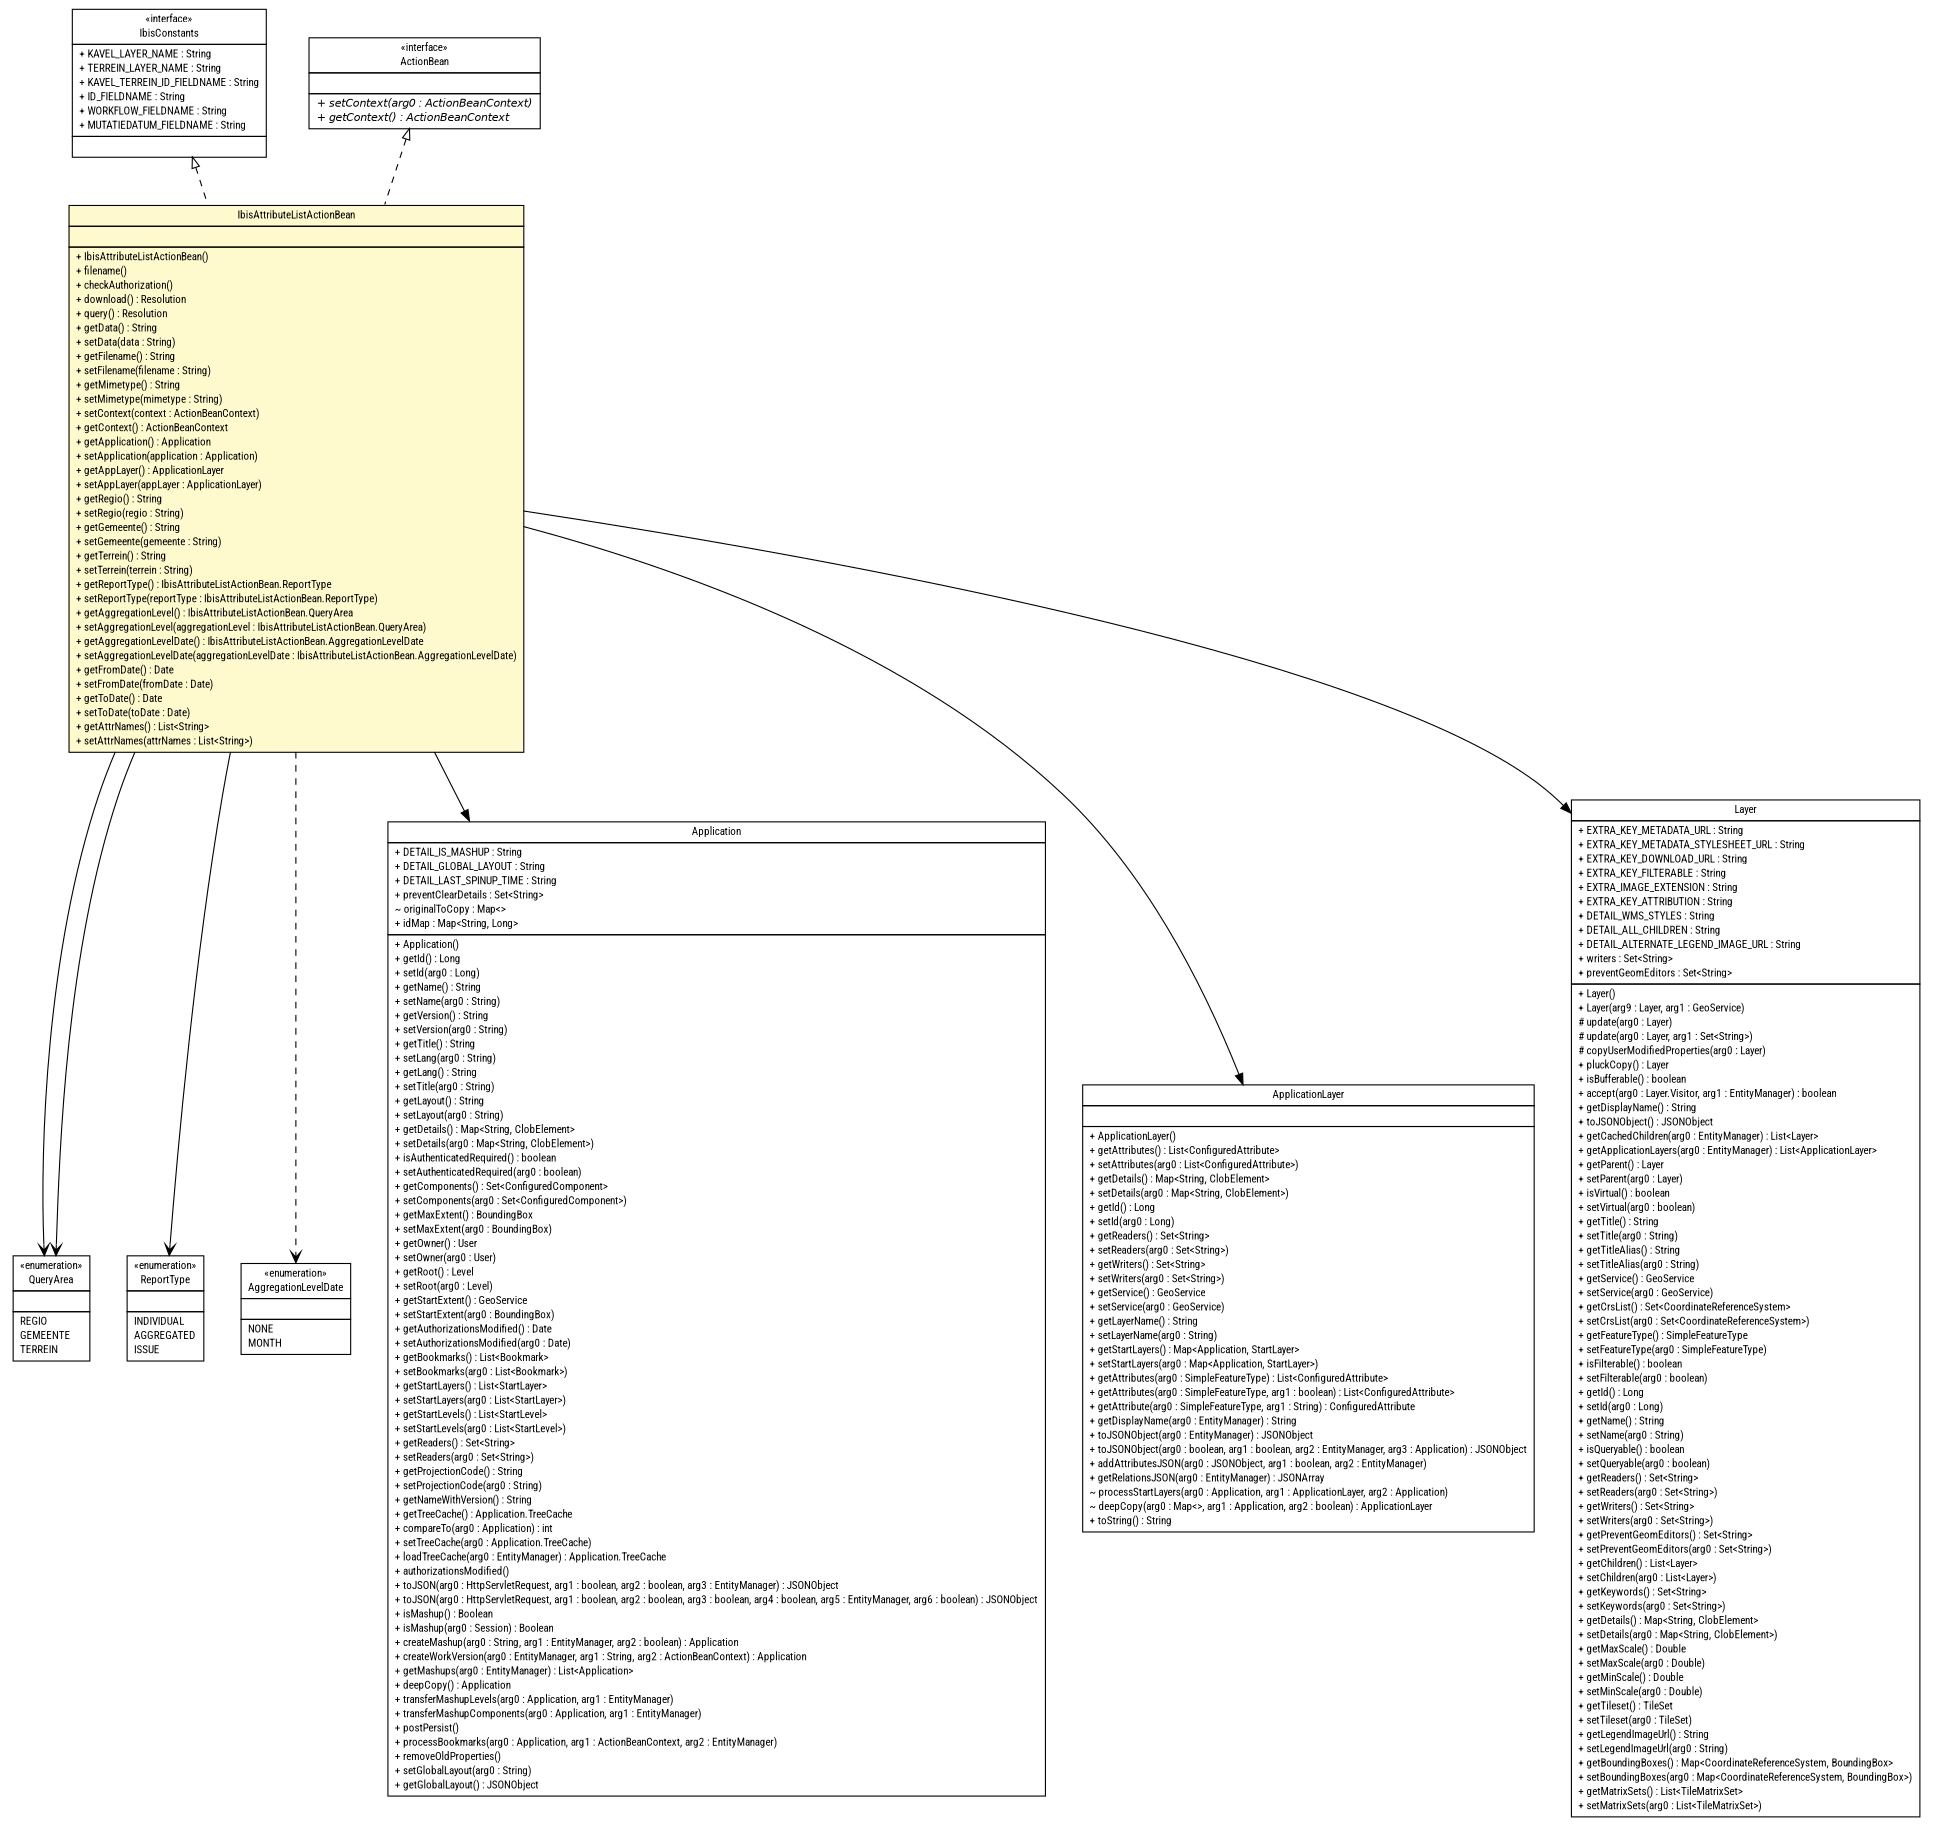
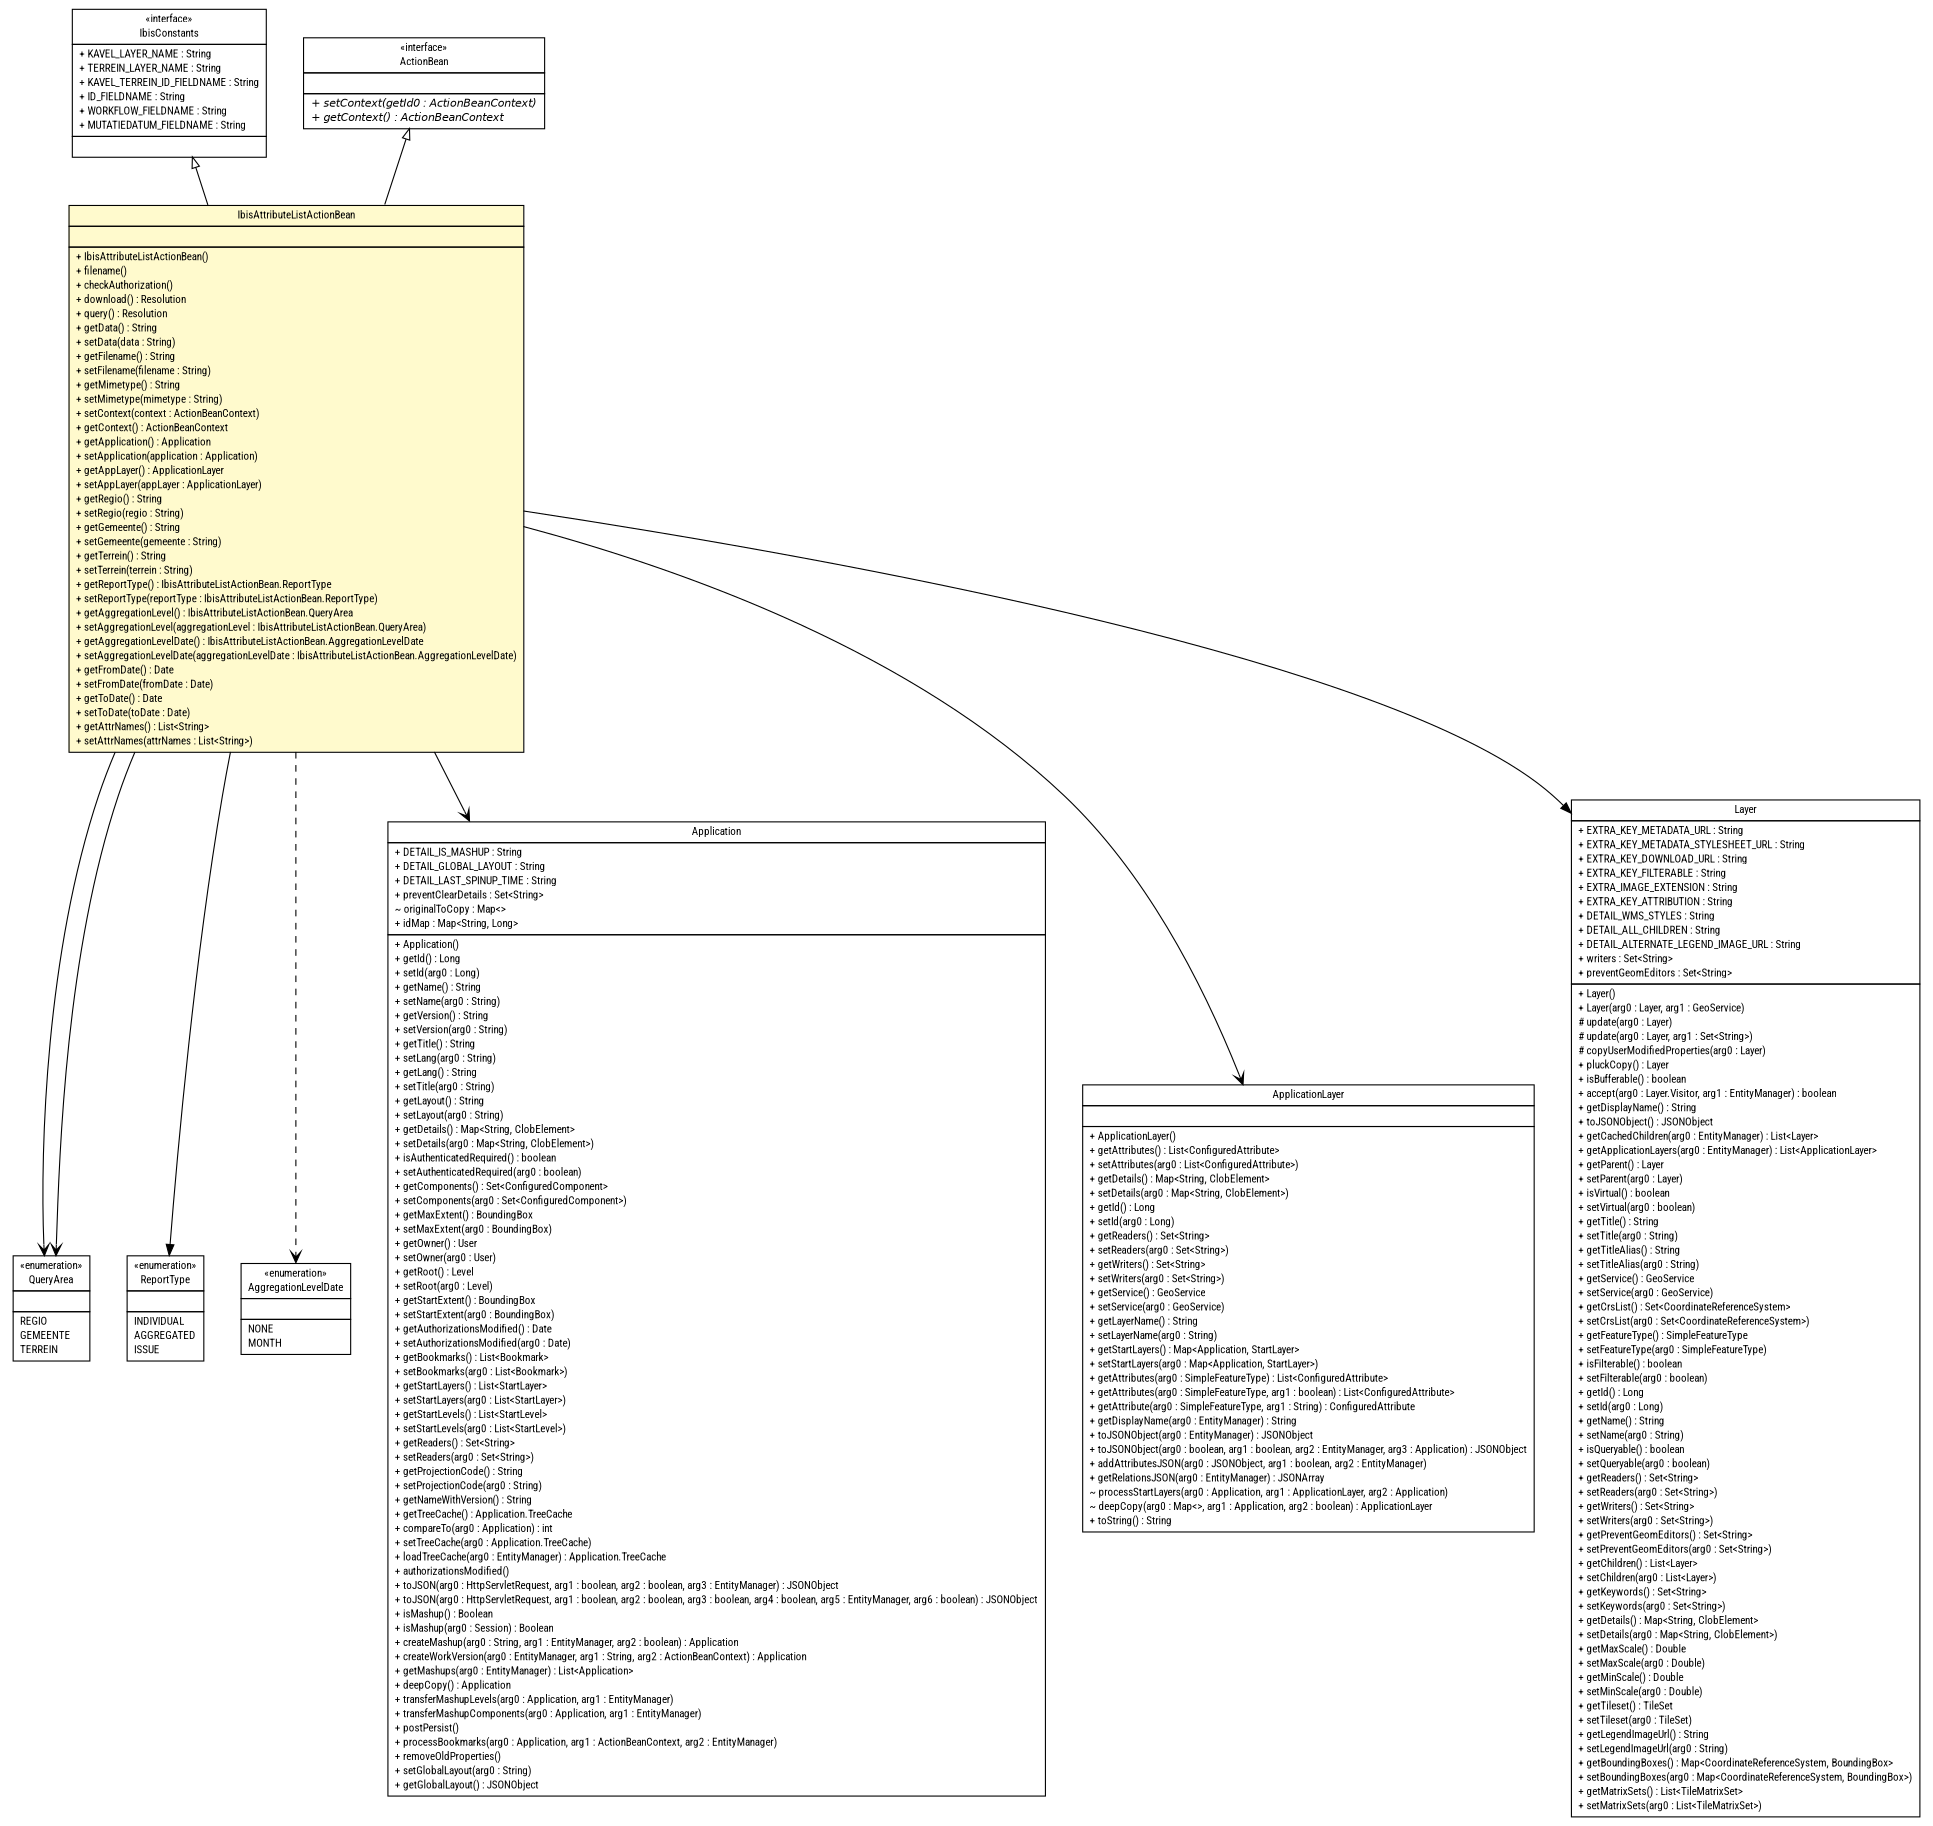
node "ActionBean": text "+ setContext(arg0 : ActionBeanContext)" -> "+ setContext(getId0 : ActionBeanContext)"
edge "IbisAttributeListActionBean" -> "ActionBean": style dashed -> solid
edge "IbisAttributeListActionBean" -> "IbisConstants": style dashed -> solid
edge "IbisAttributeListActionBean" -> "ApplicationLayer": arrowhead normal -> open
edge "IbisAttributeListActionBean" -> "Application": arrowhead normal -> open
edge "IbisAttributeListActionBean" -> "ReportType": arrowhead open -> normal
node "Layer": text "+ Layer(arg9 : Layer, arg1 : GeoService)" -> "+ Layer(arg0 : Layer, arg1 : GeoService)"
node "Application": text "+ getStartExtent() : GeoService" -> "+ getStartExtent() : BoundingBox"
